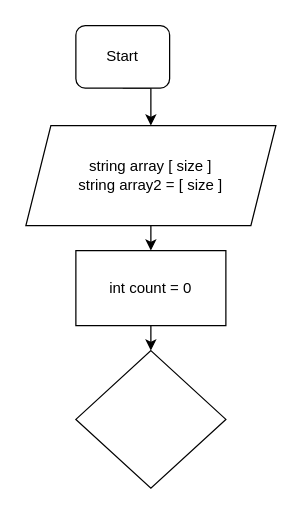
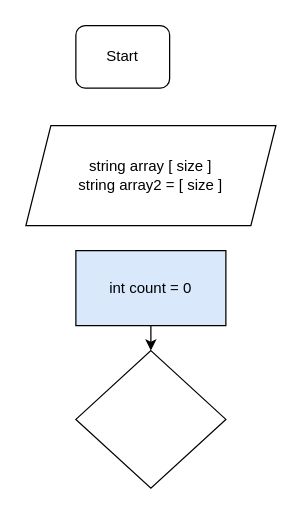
edge "Start" -> "string array [ size ] string array2 = [ size ]": removed
edge "string array [ size ] string array2 = [ size ]" -> "int count = 0": removed
node "int count = 0": fillcolor #ffffff -> #dae8fc
